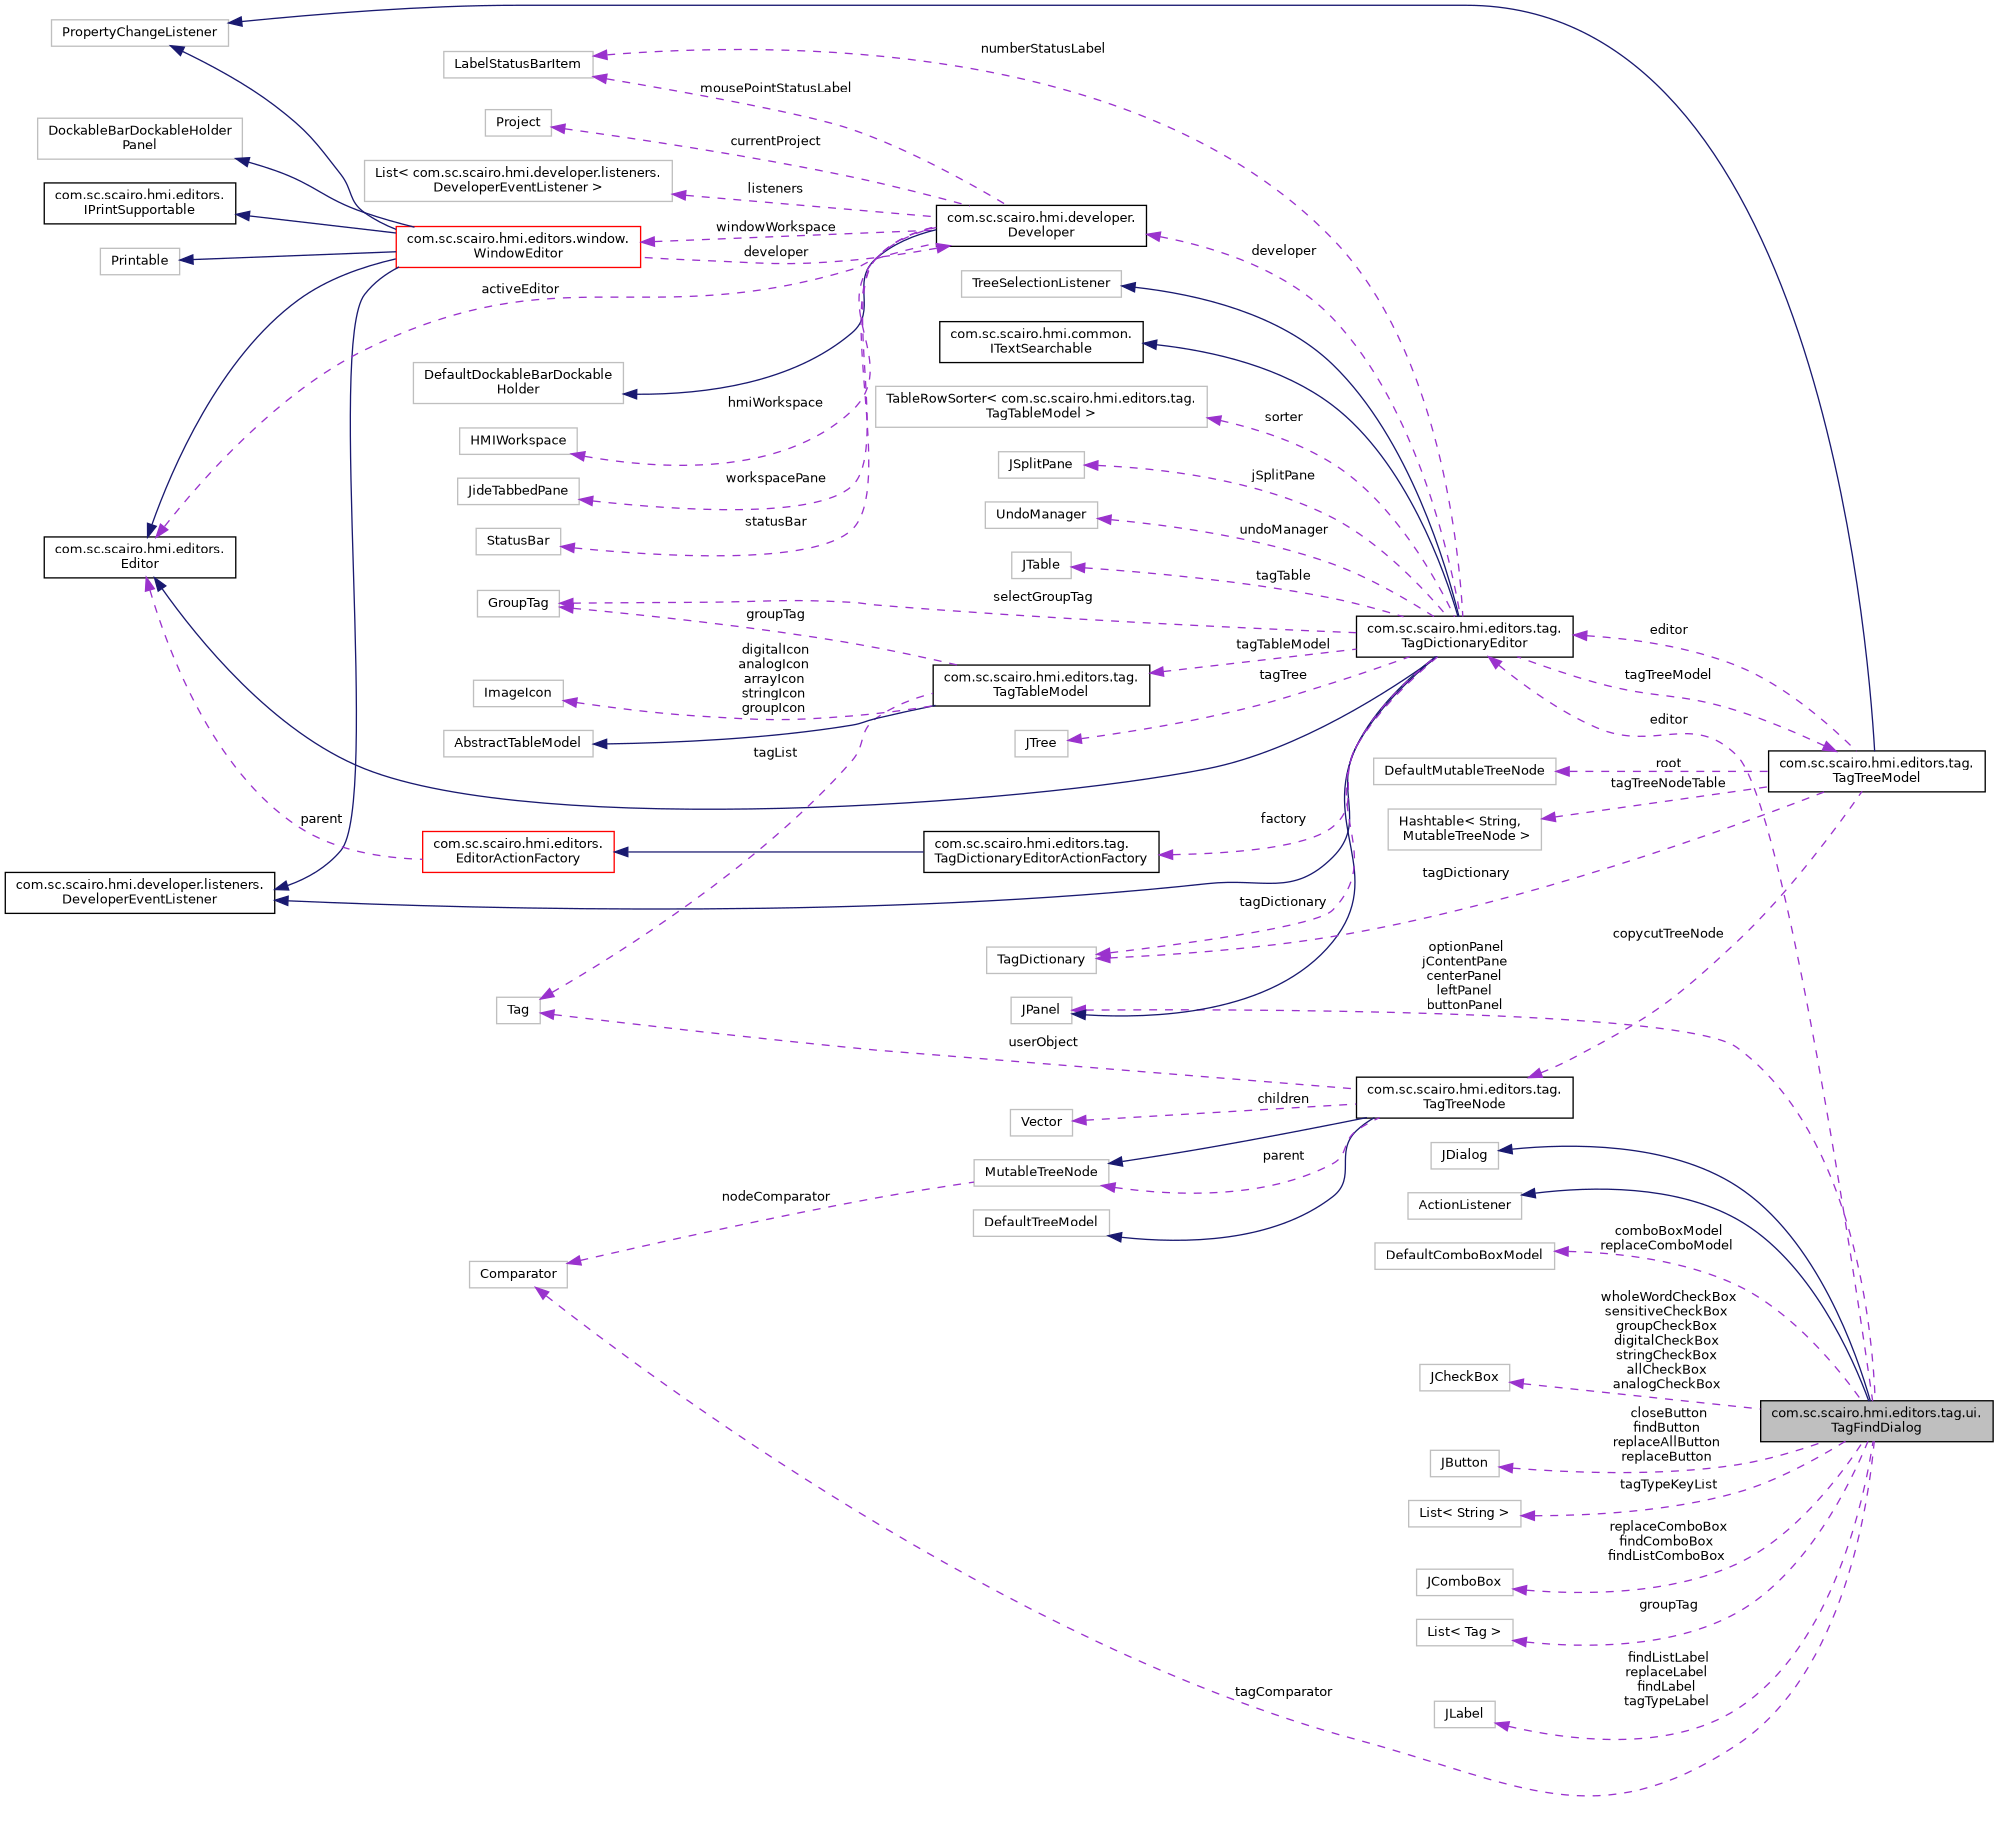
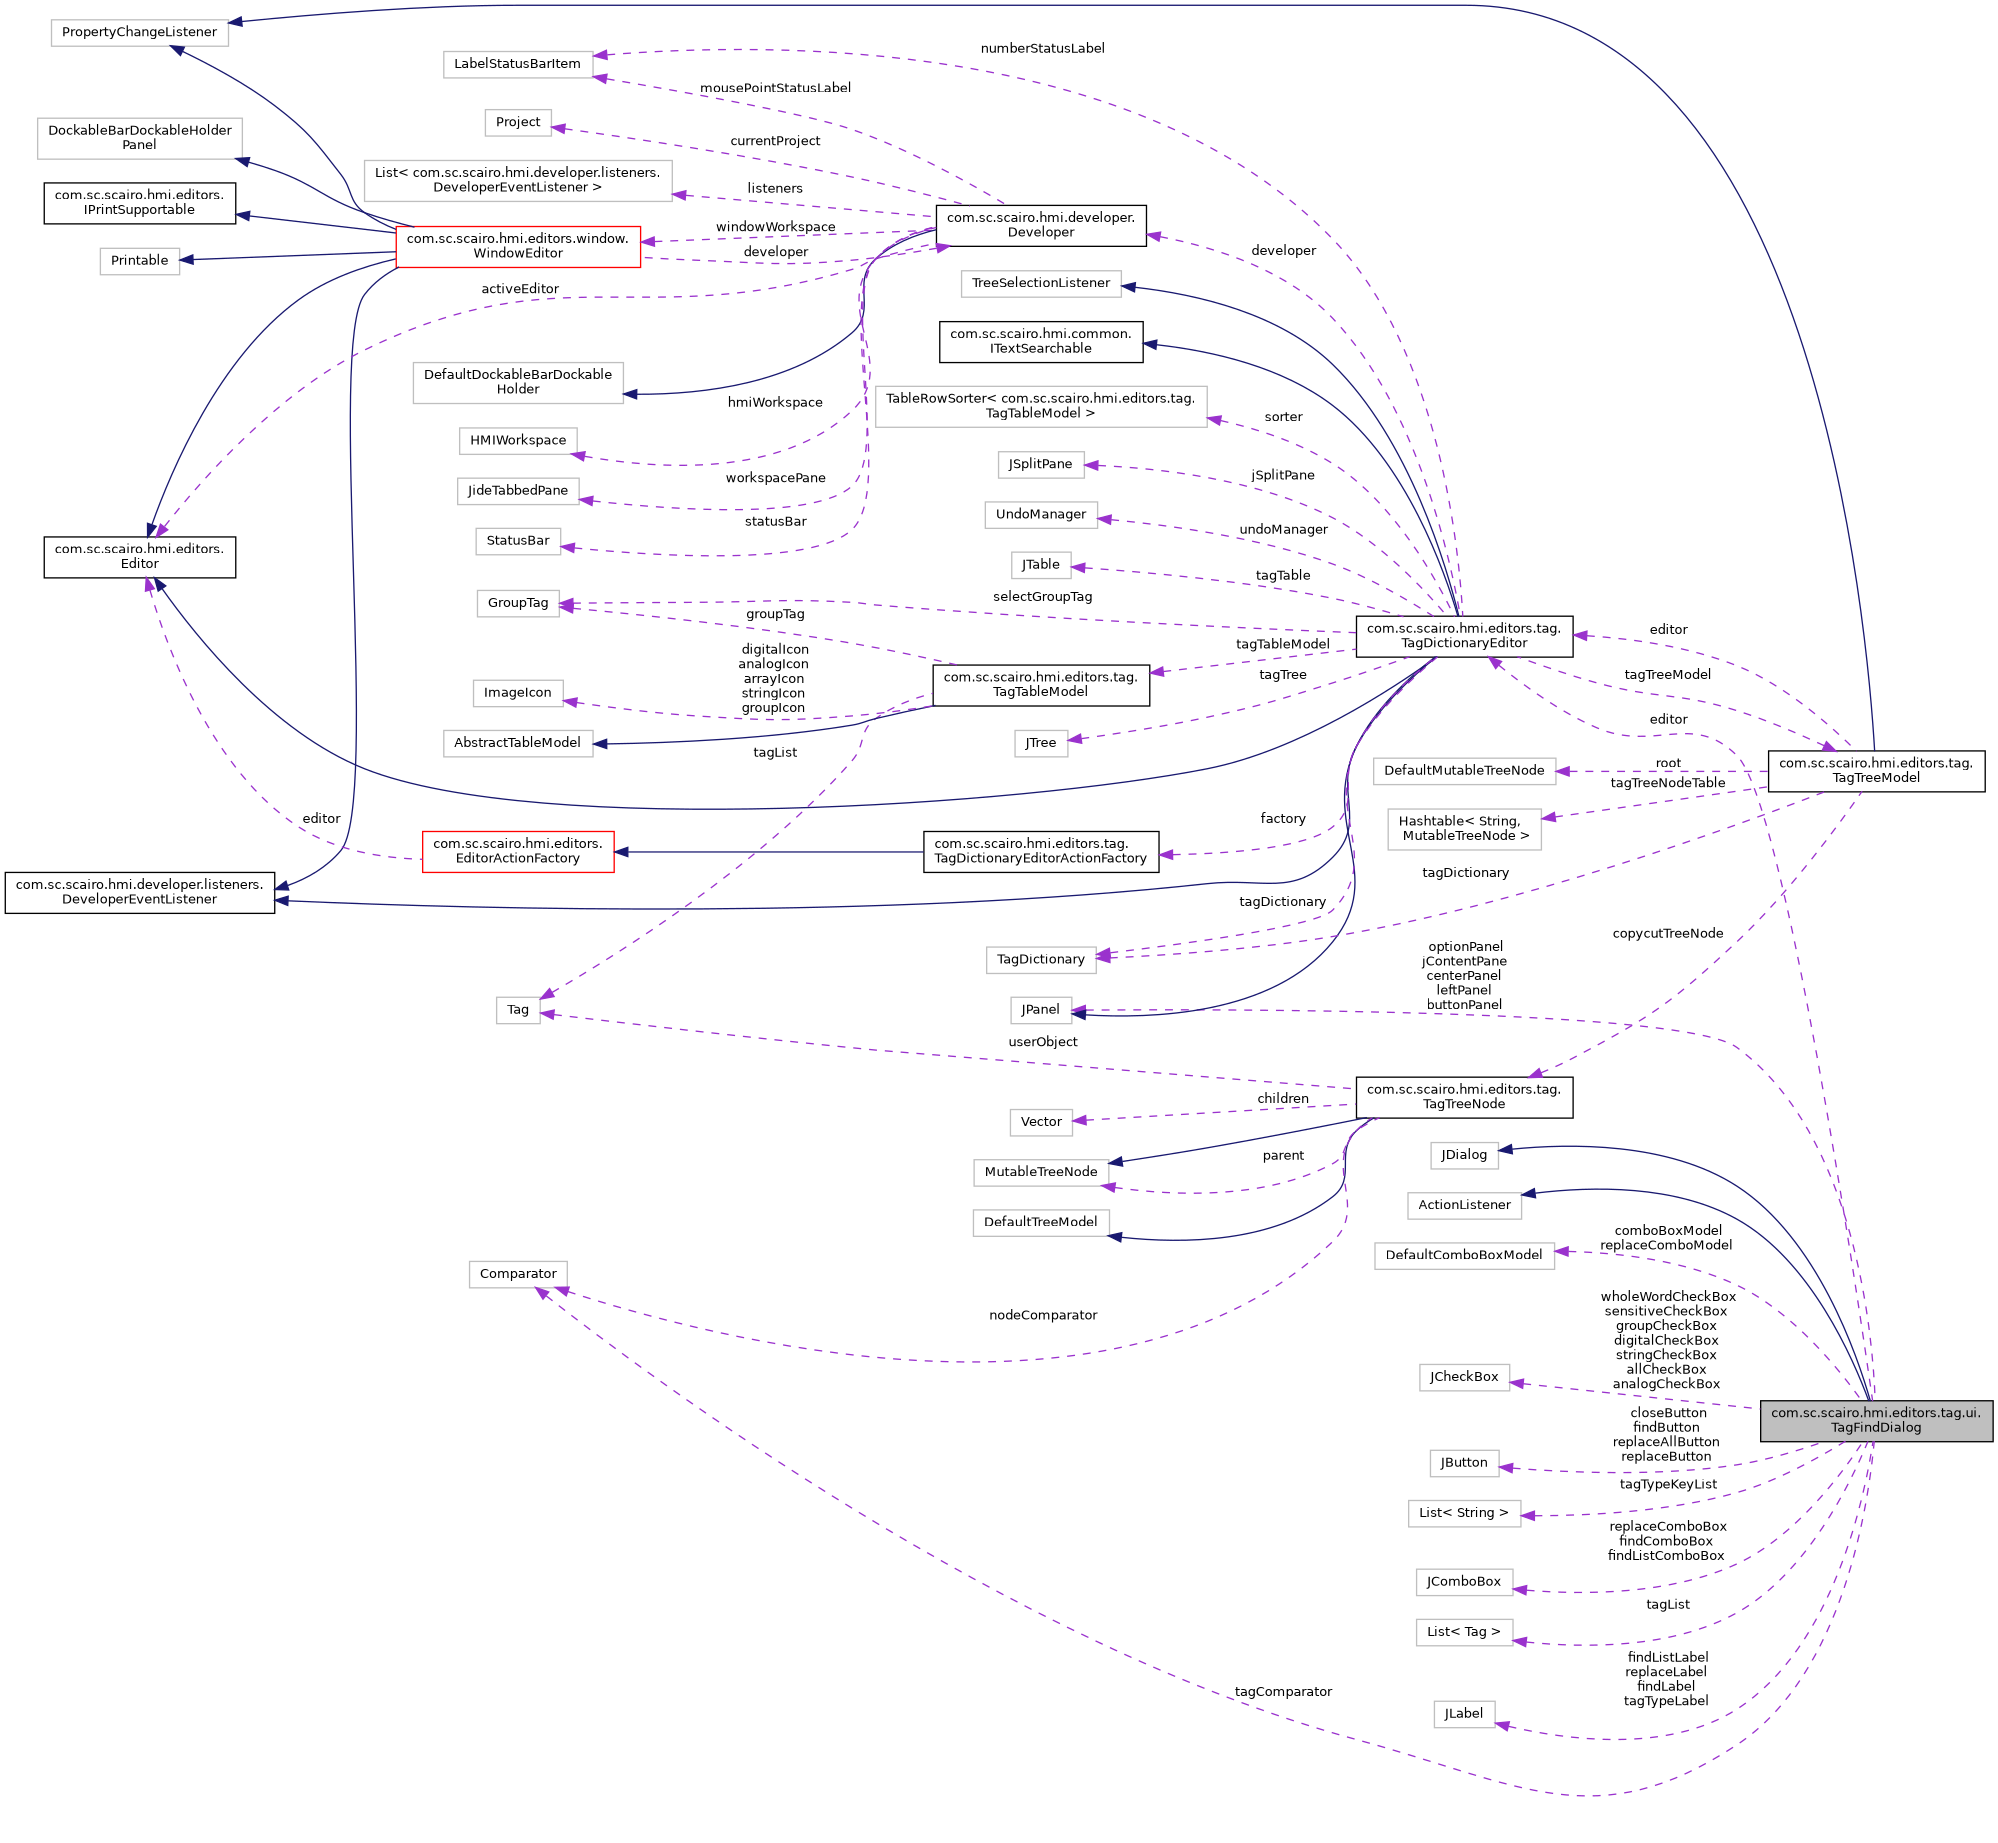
edge "com.sc.scairo.hmi.editors. EditorActionFactory" -> "com.sc.scairo.hmi.editors. Editor": label " parent" -> " editor"
edge "MutableTreeNode" -> "Comparator": now "com.sc.scairo.hmi.editors.tag. TagTreeNode" -> "Comparator"
edge "com.sc.scairo.hmi.editors.tag.ui. TagFindDialog" -> "List< Tag >": label " groupTag" -> " tagList"
